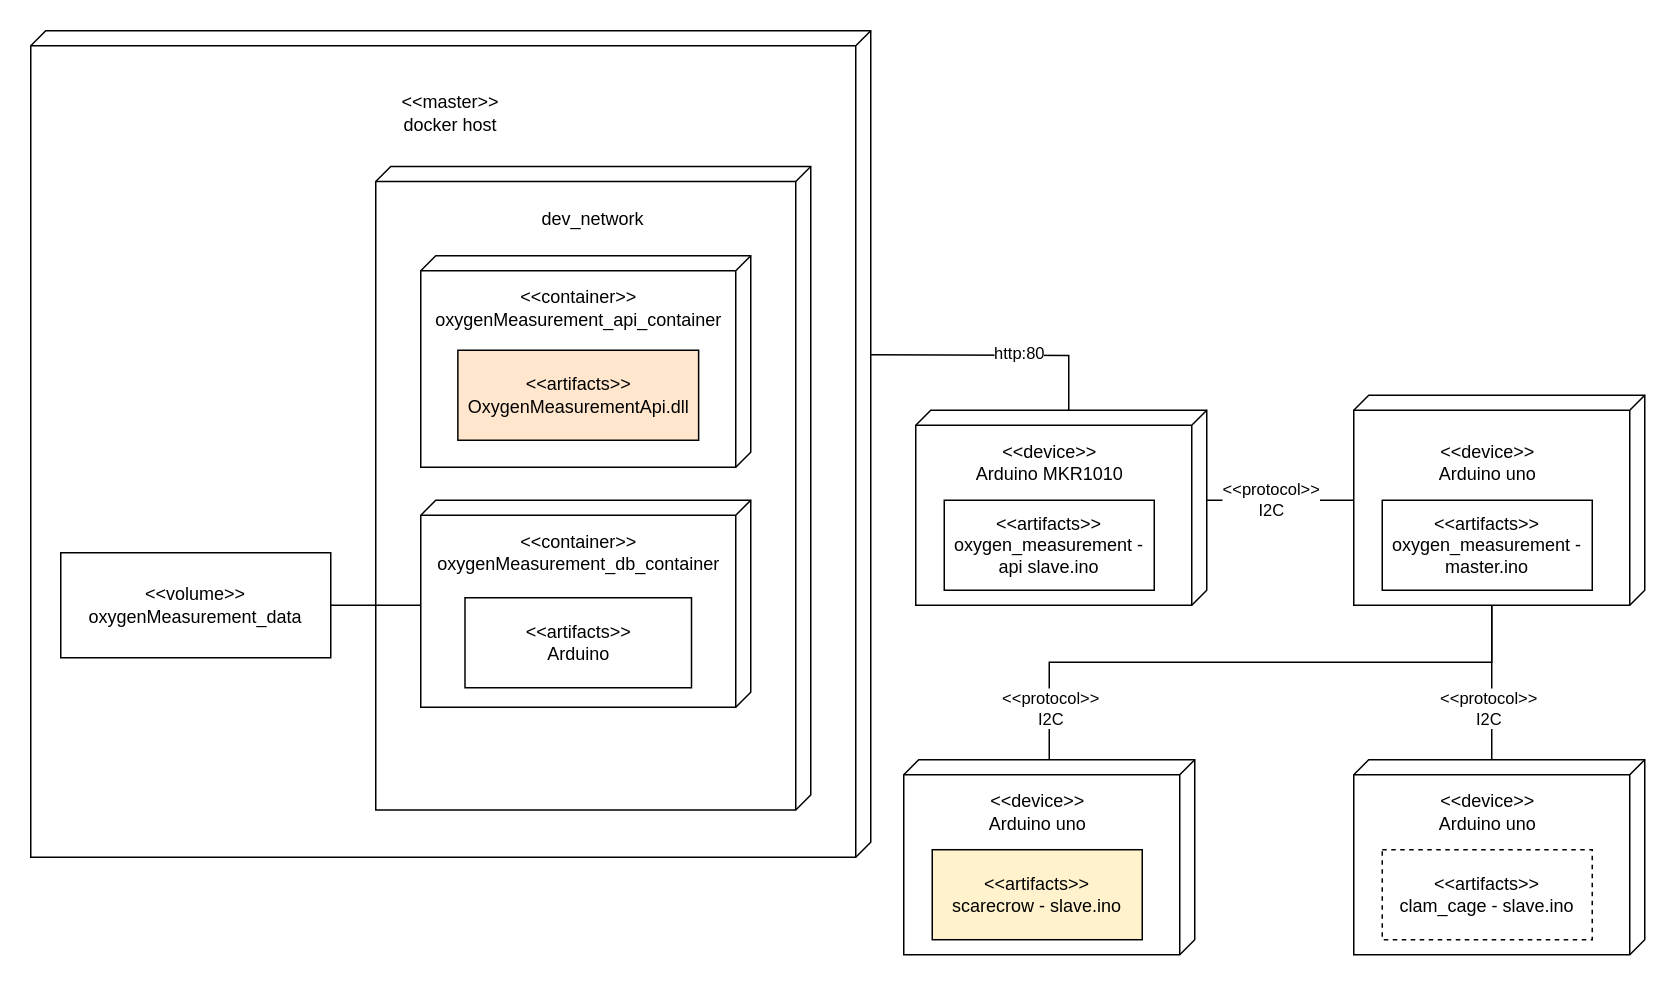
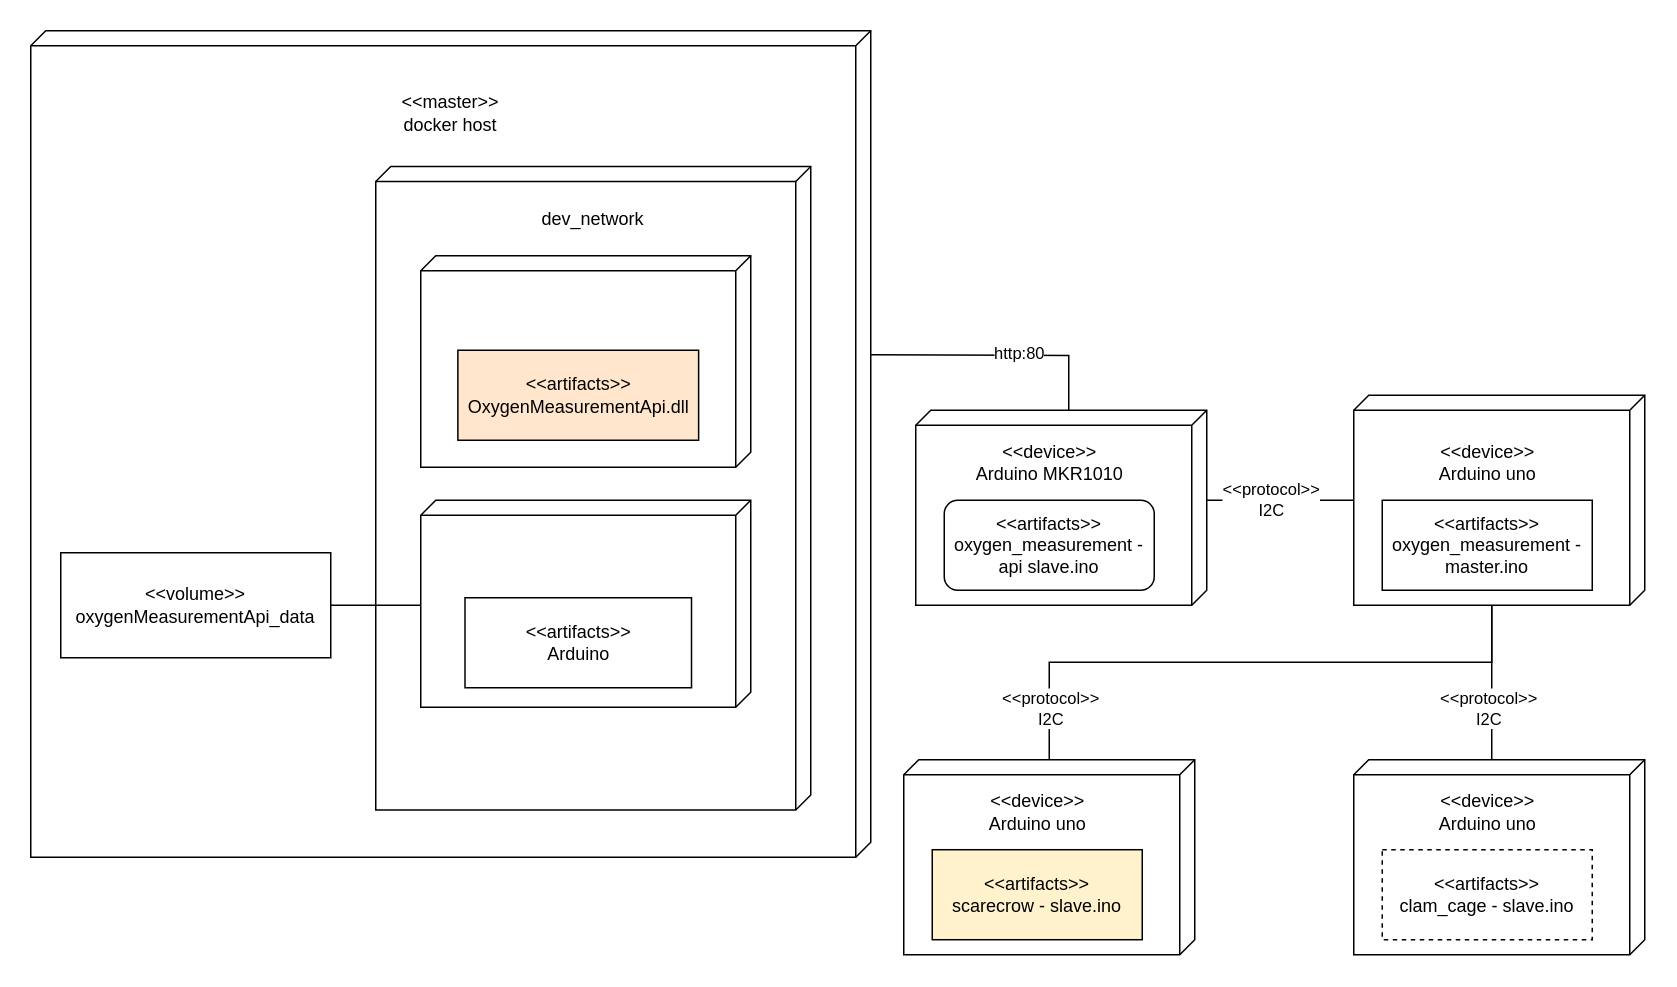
node "<<container>>oxygenMeasurement_api_container": removed
node "<<artifacts>>oxygen_measurement - api slave.ino": shape rectangle -> rounded rectangle
node "<<container>>oxygenMeasurement_db_container": removed
node "<<volume>>oxygenMeasurement_data": label "<<volume>>oxygenMeasurement_data" -> "<<volume>>oxygenMeasurementApi_data"
